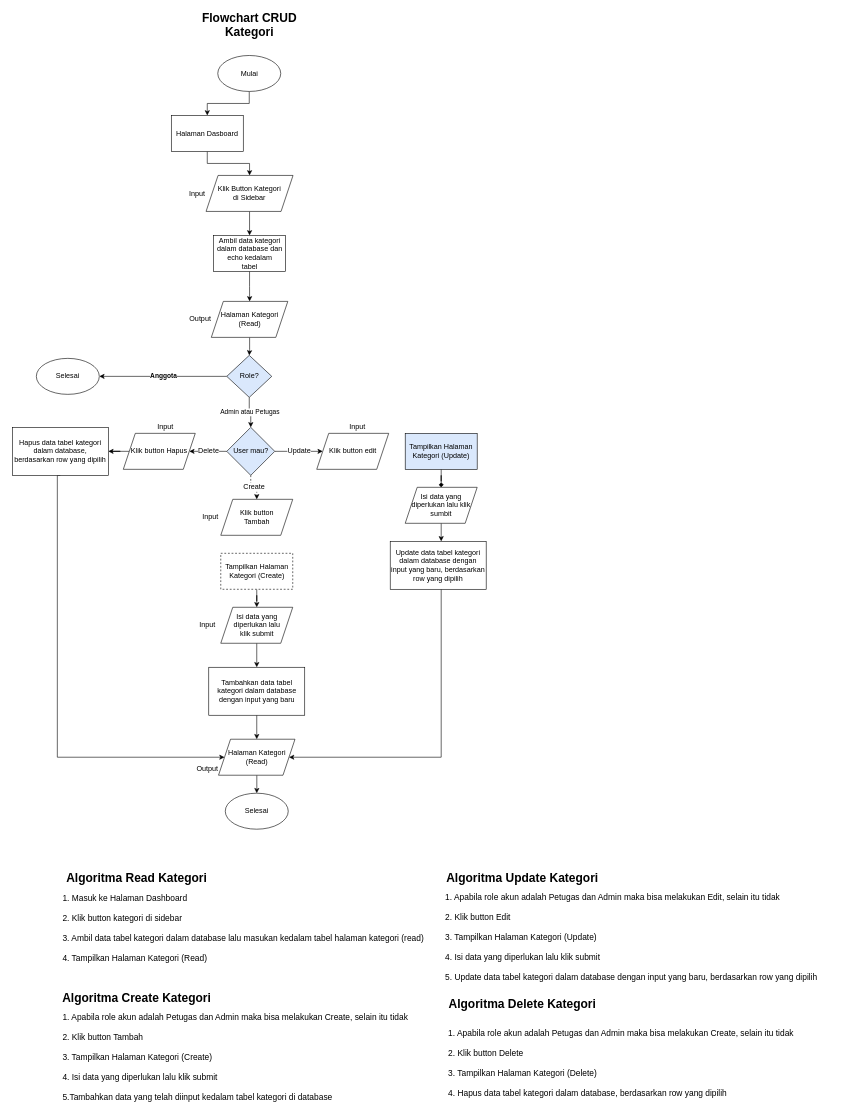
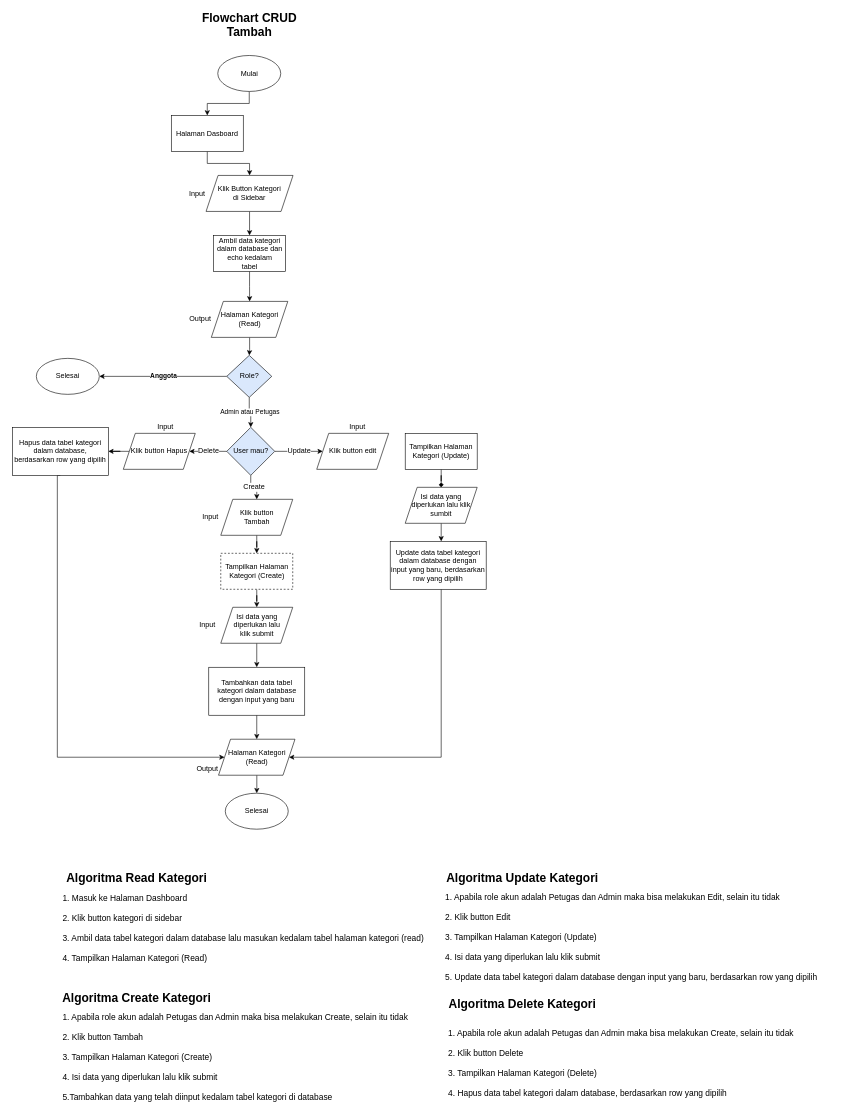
node "Flowchart CRUD Kategori": label "Flowchart CRUD Kategori" -> "Flowchart CRUD Tambah"
node "Tampilkan Halaman Kategori (Update)": fillcolor #dae8fc -> #ffffff
edge "User mau?" -> "Klik button Tambah": style dashed -> solid
edge "Klik button Tambah" -> "Tampilkan Halaman Kategori (Create)": added
